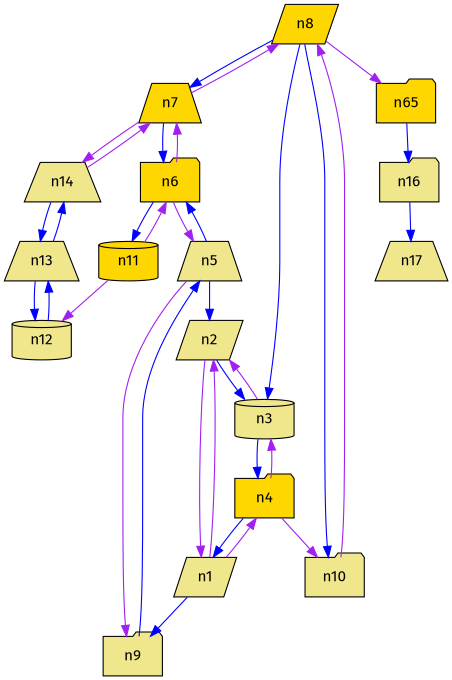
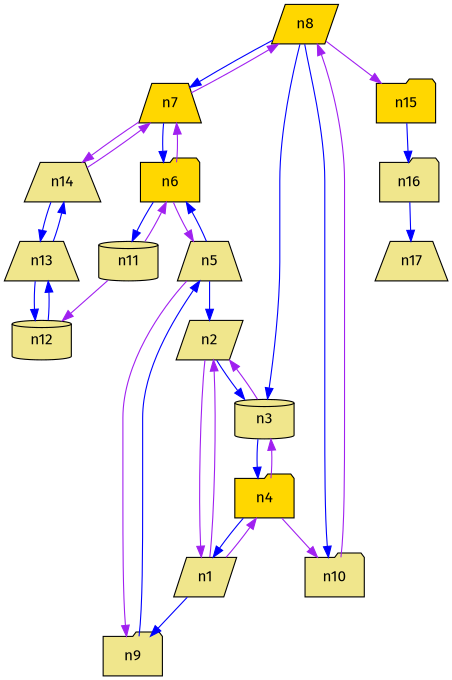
node "n65": label "n65" -> "n15"
node "n11": fillcolor gold -> khaki
